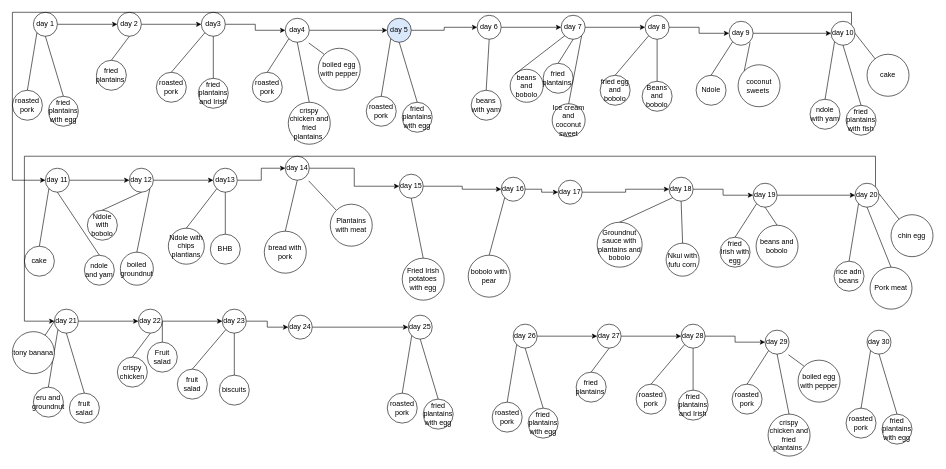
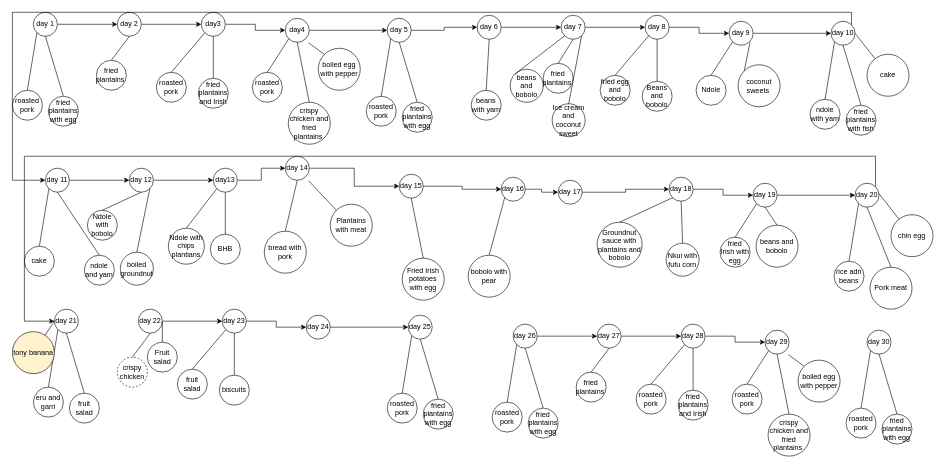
node "day 5": fillcolor #dae8fc -> #ffffff
edge "day 21" -> "day 22": removed
node "day 24": moved (300, 327) -> (318, 327)
node "tony banana": fillcolor #ffffff -> #fff2cc
node "crispy chicken": style solid -> dashed
node "eru and groundnut": label "eru and groundnut" -> "eru and garri"
